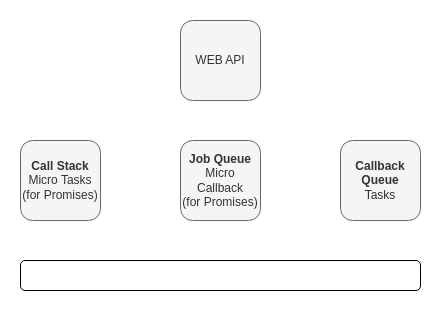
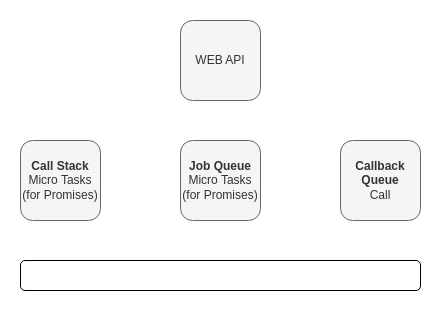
node "Job Queue Micro Callback (for Promises)": label "Job Queue Micro Callback (for Promises)" -> "Job Queue Micro Tasks (for Promises)"
node "Callback QueueTasks": label "Callback QueueTasks" -> "Callback QueueCall"
